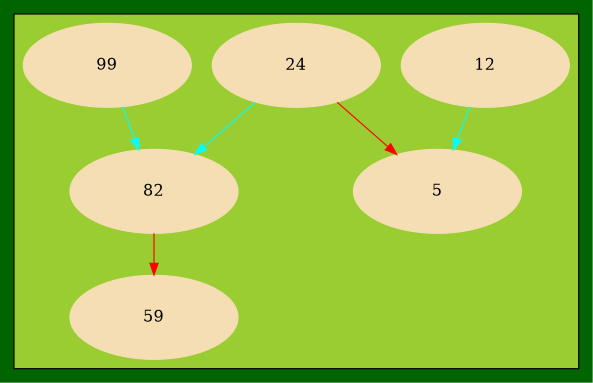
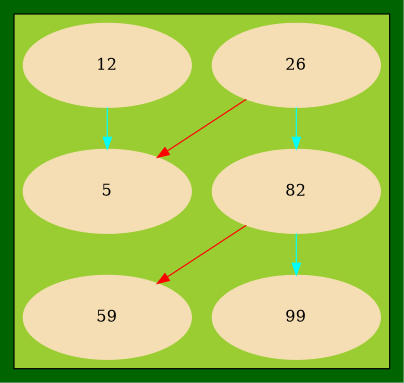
node "24": label "24" -> "26"
edge "99" -> "82": reversed
